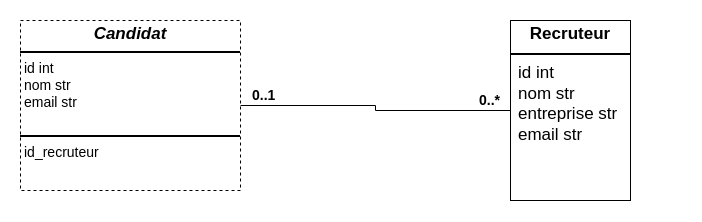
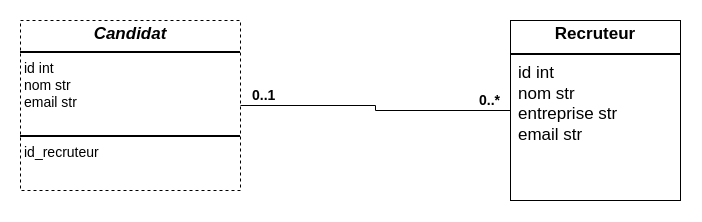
node "Recruteur id int nom str entreprise str email str": size 120x180 -> 170x180
